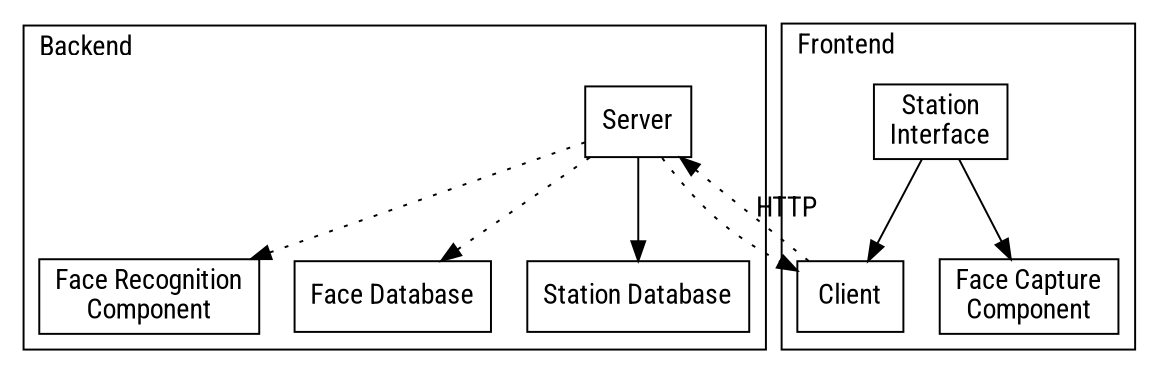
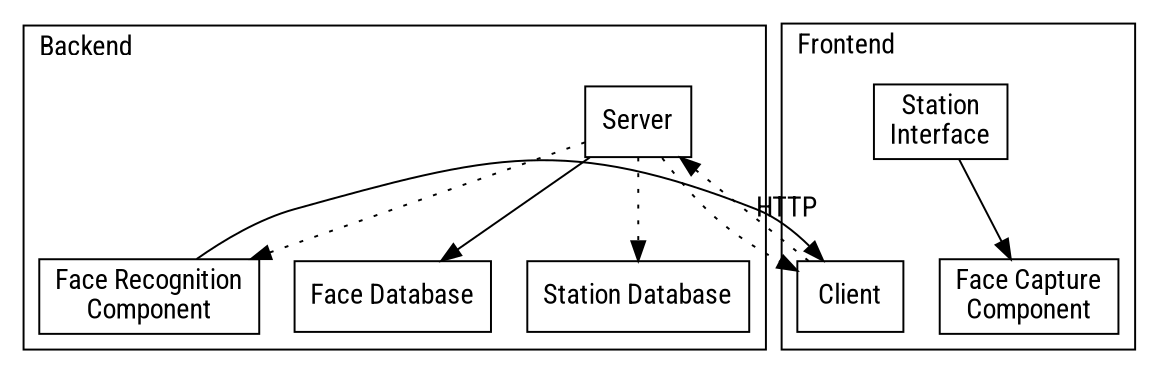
edge "Server" -> "Station Database": style solid -> dotted
edge "Station Interface" -> "Client": now "Face Recognition Component" -> "Client"
edge "Server" -> "Face Database": style dotted -> solid
